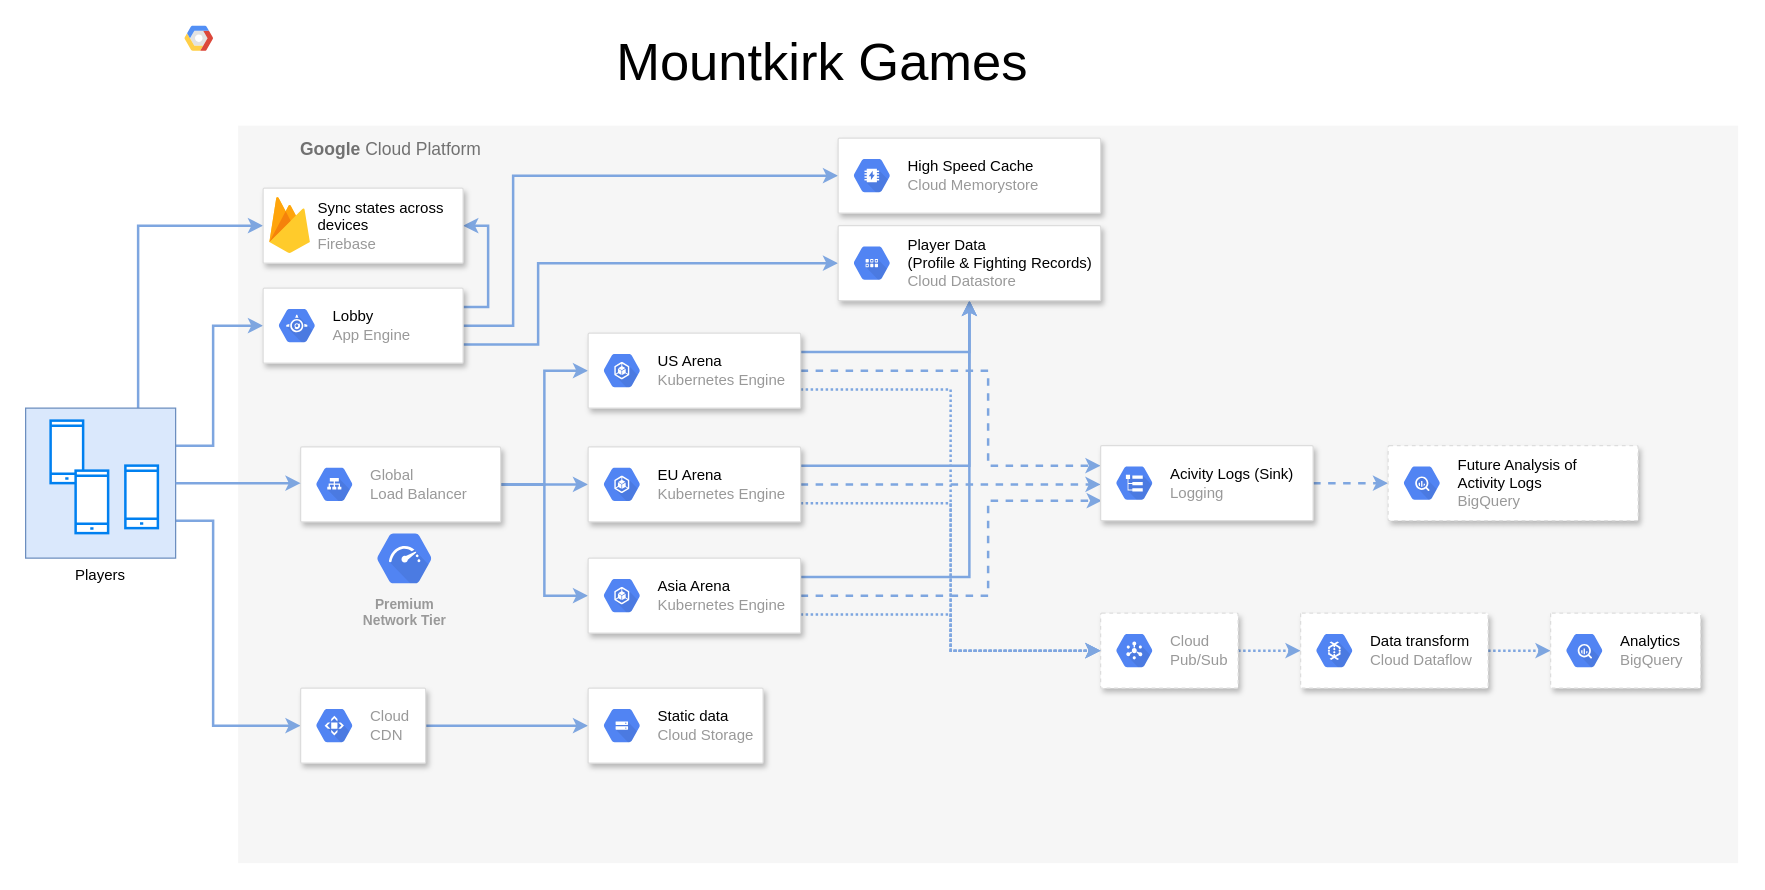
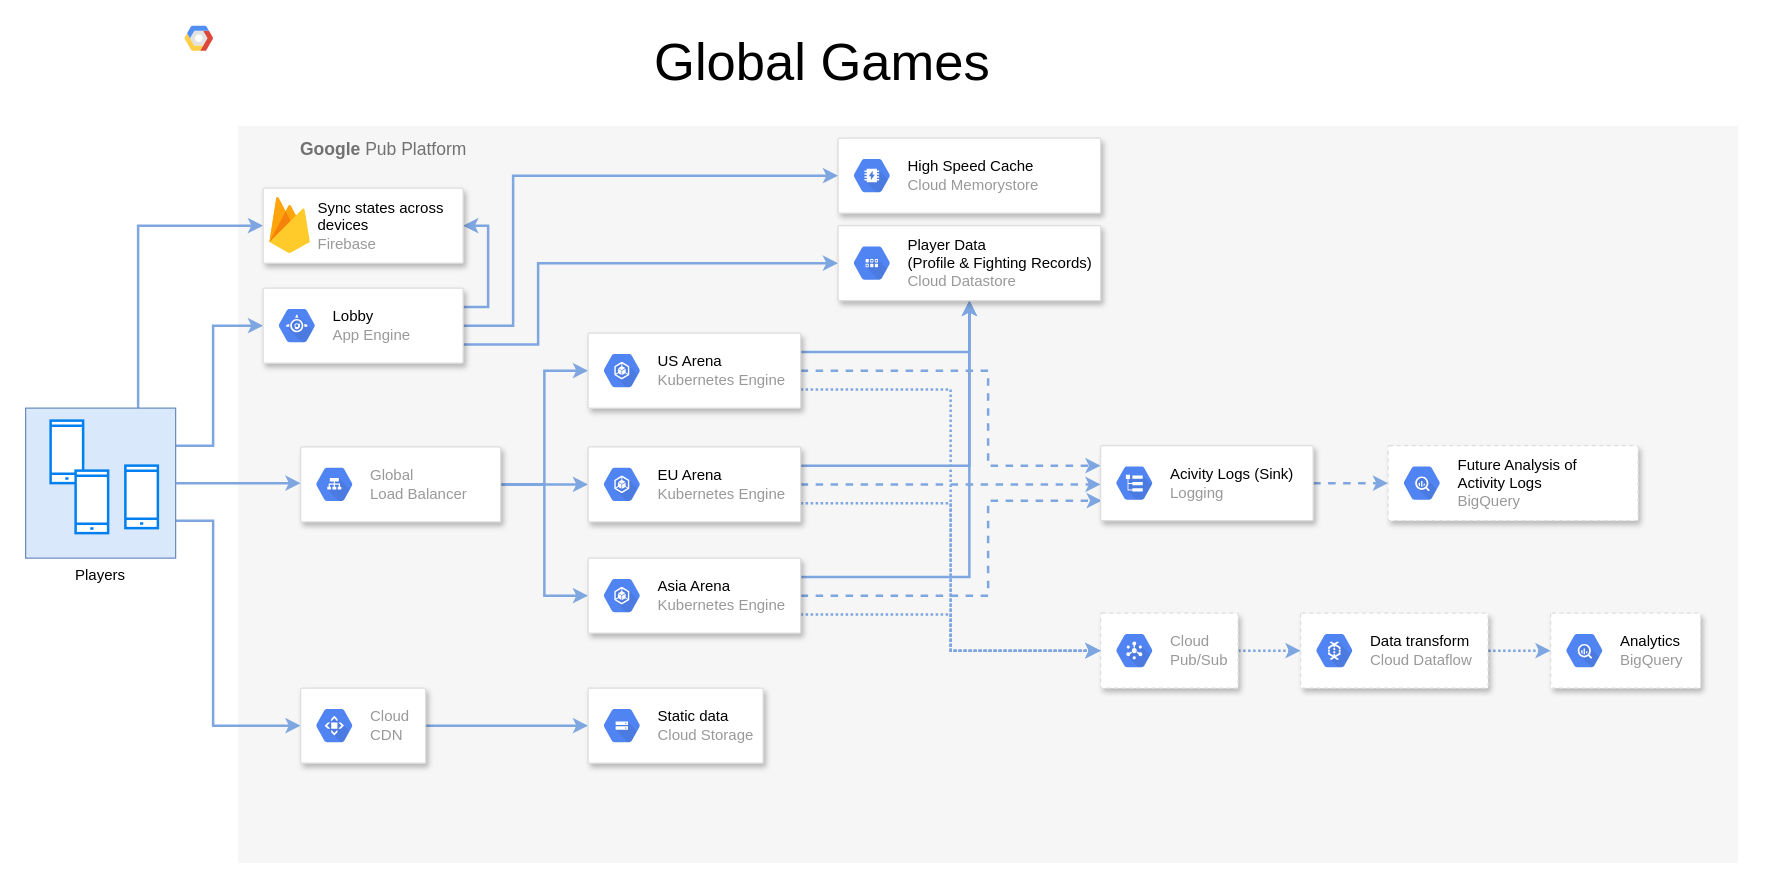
node "Mountkirk Games": label "Mountkirk Games" -> "Global Games"
node "Google Cloud Platform": label "Google Cloud Platform" -> "Google Pub Platform"
node "Premium Network Tier": removed
